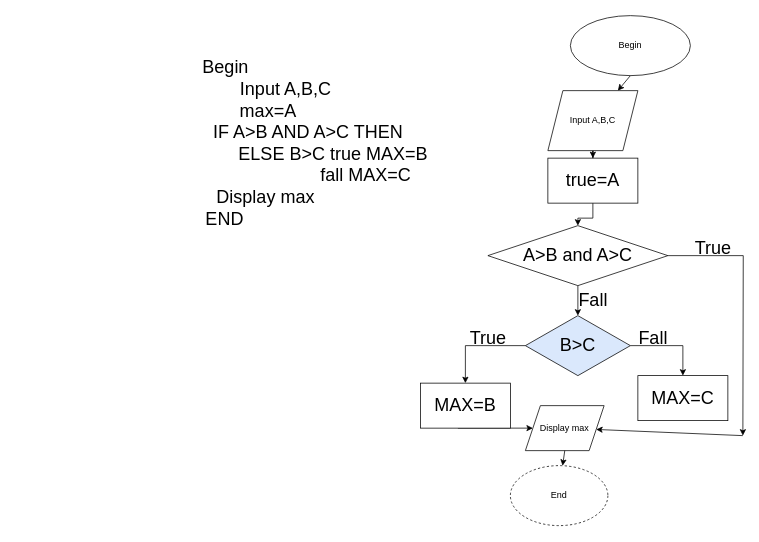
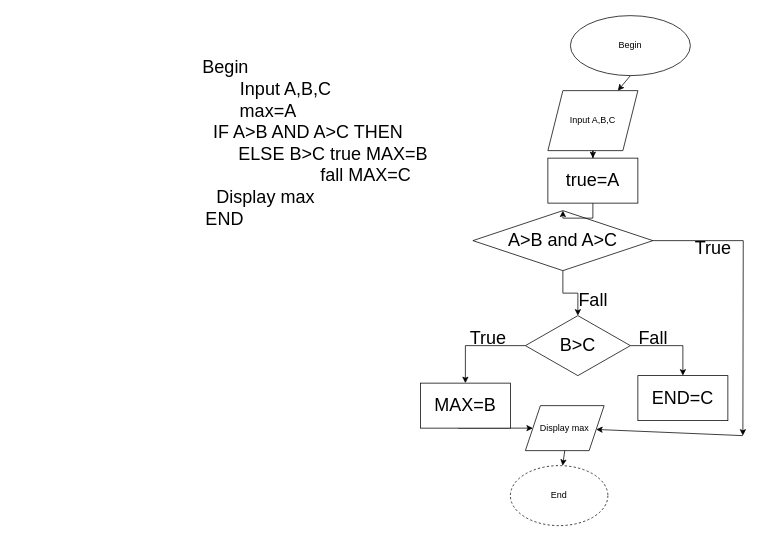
node "A>B and A>C": moved (578, 255) -> (563, 240)
node "B>C": fillcolor #dae8fc -> #ffffff
node "MAX=C": label "MAX=C" -> "END=C"
